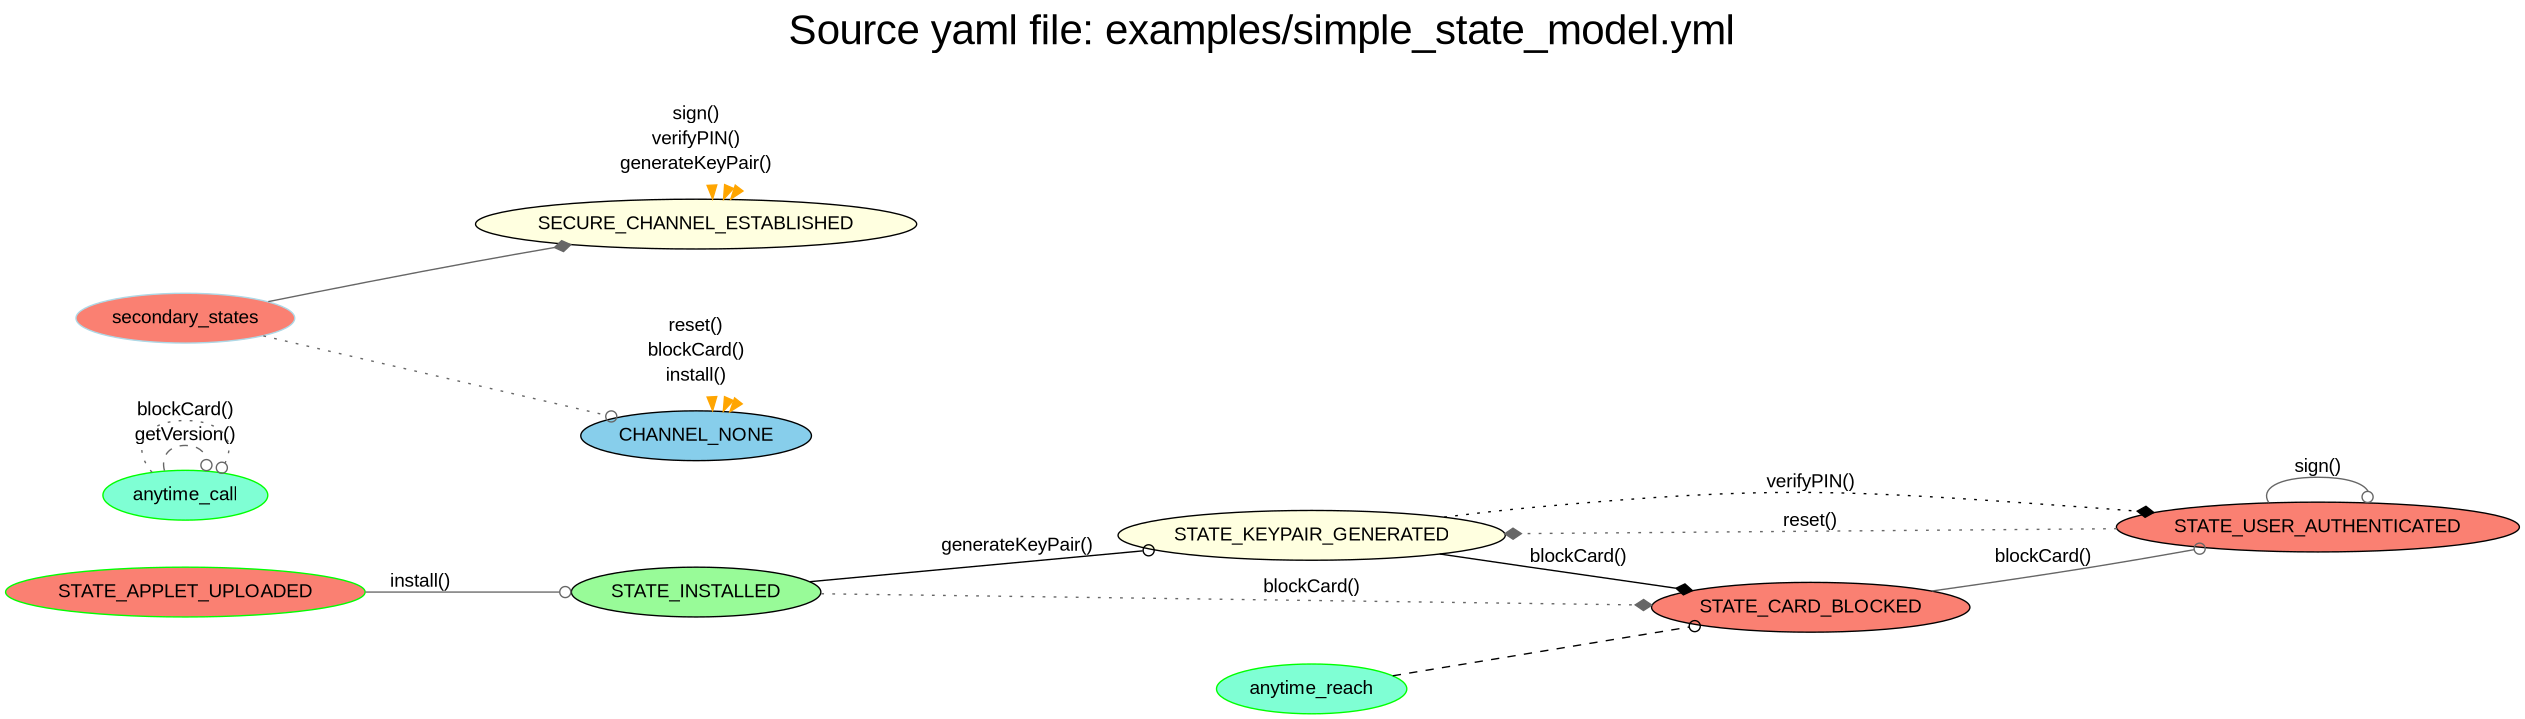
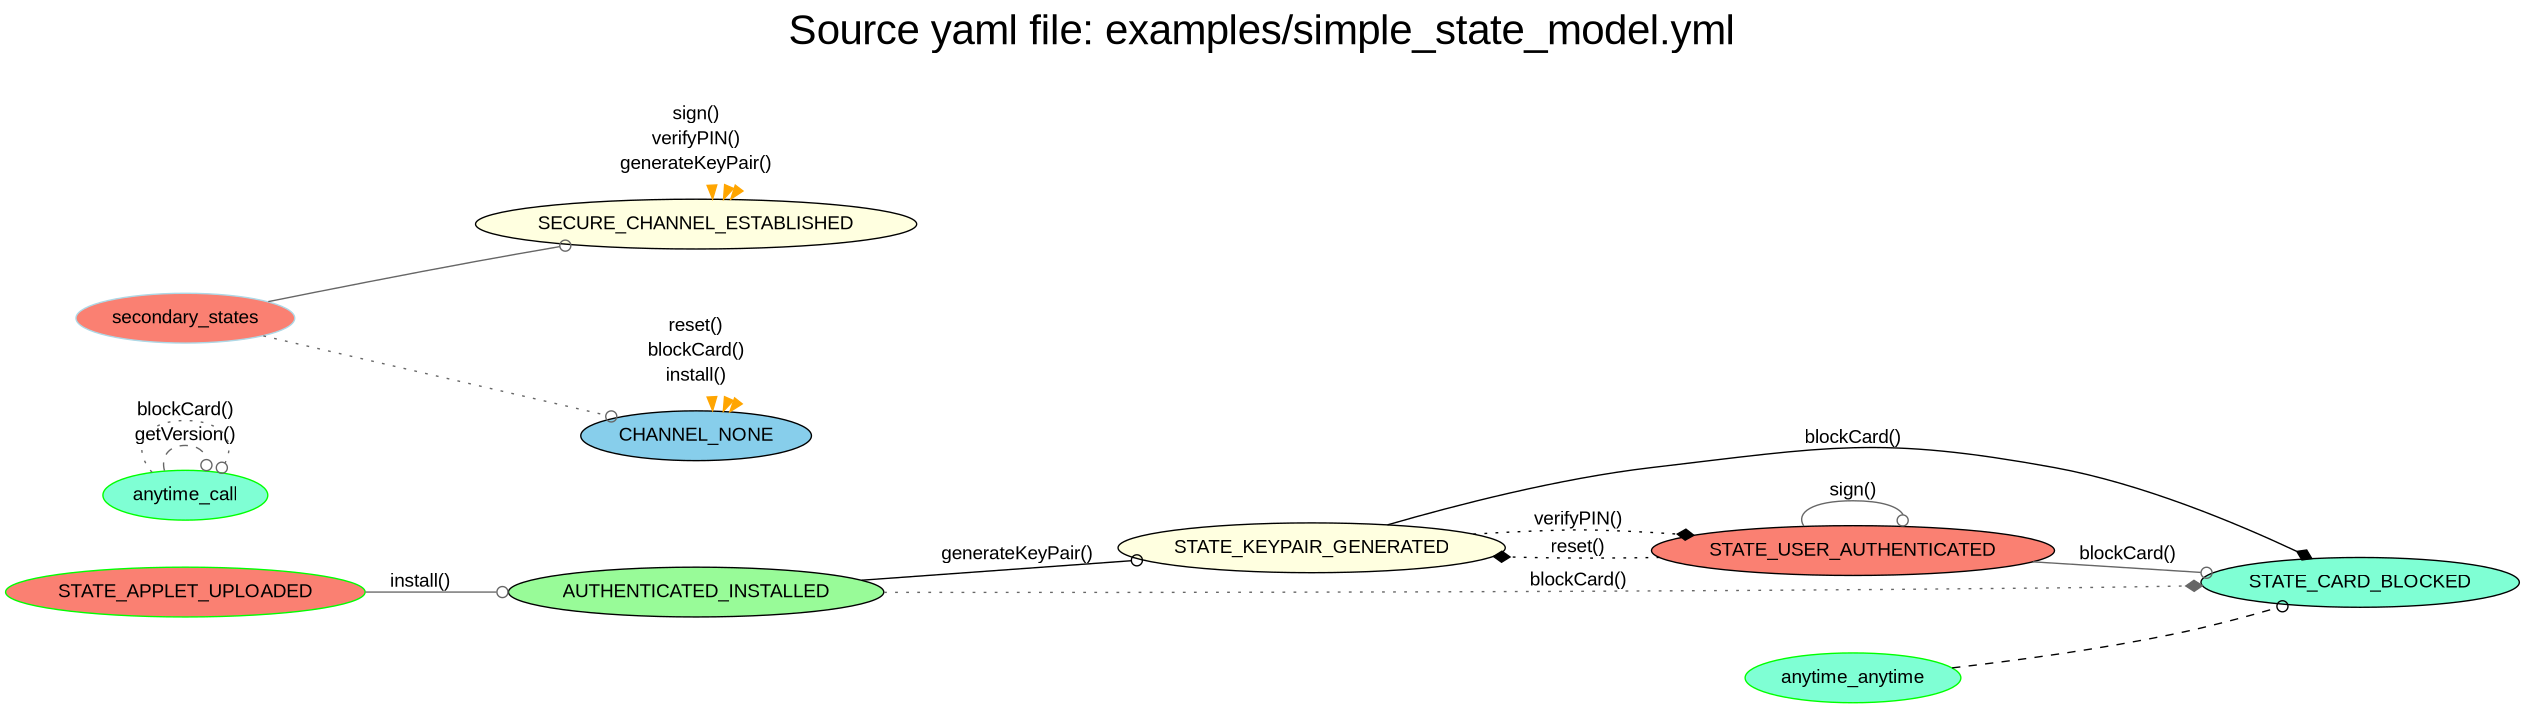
edge "secondary_states" -> "SECURE_CHANNEL_ESTABLISHED": arrowhead diamond -> odot
edge "STATE_USER_AUTHENTICATED" -> "STATE_KEYPAIR_GENERATED": color gray40 -> black
edge "STATE_CARD_BLOCKED" -> "STATE_USER_AUTHENTICATED": reversed
node "STATE_INSTALLED": label "STATE_INSTALLED" -> "AUTHENTICATED_INSTALLED"
node "STATE_CARD_BLOCKED": fillcolor salmon -> aquamarine
node "anytime_reach": label "anytime_reach" -> "anytime_anytime"
